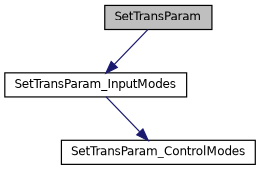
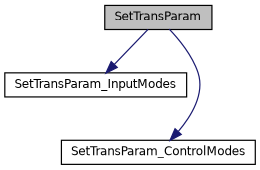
edge "SetTransParam_InputModes" -> "SetTransParam_ControlModes": now "SetTransParam" -> "SetTransParam_ControlModes"
